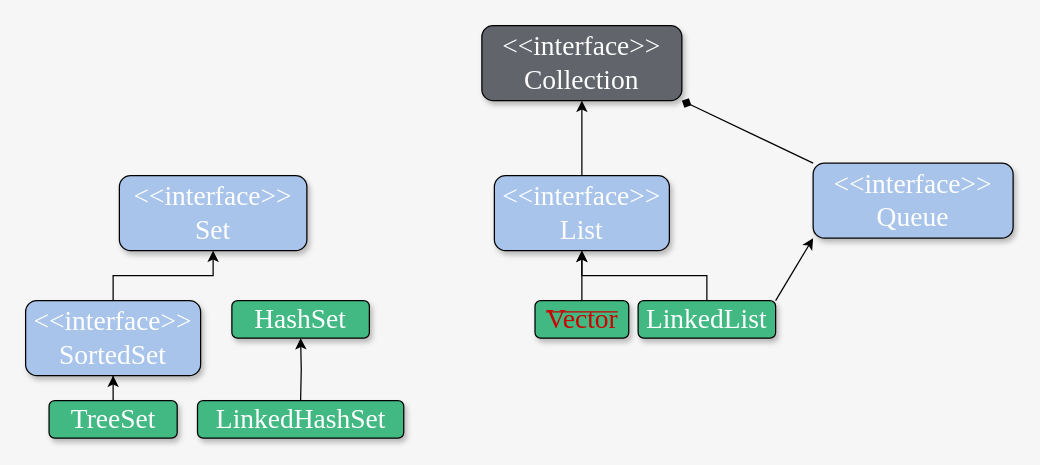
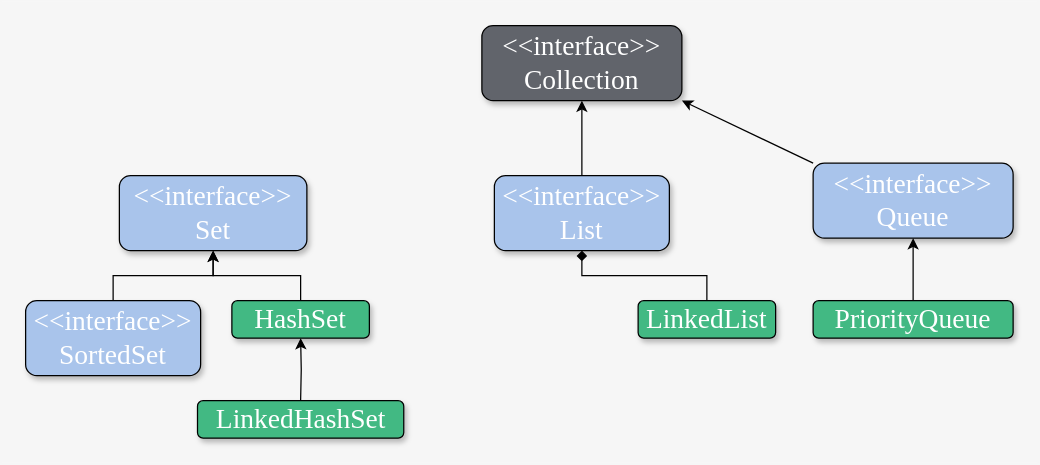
edge "<<interface>> Queue" -> "<<interface>> Collection": arrowhead diamond -> classic
edge "LinkedList" -> "<<interface>> Queue": removed
edge "PriorityQueue" -> "<<interface>> Queue": added
edge "HashSet" -> "<<interface>> Set": added
edge "LinkedList" -> "<<interface>> List": arrowhead classic -> diamond
edge "Vector" -> "<<interface>> List": removed
node "Vector": removed
node "PriorityQueue": added
edge "TreeSet" -> "<<interface>> SortedSet": removed
node "TreeSet": removed
